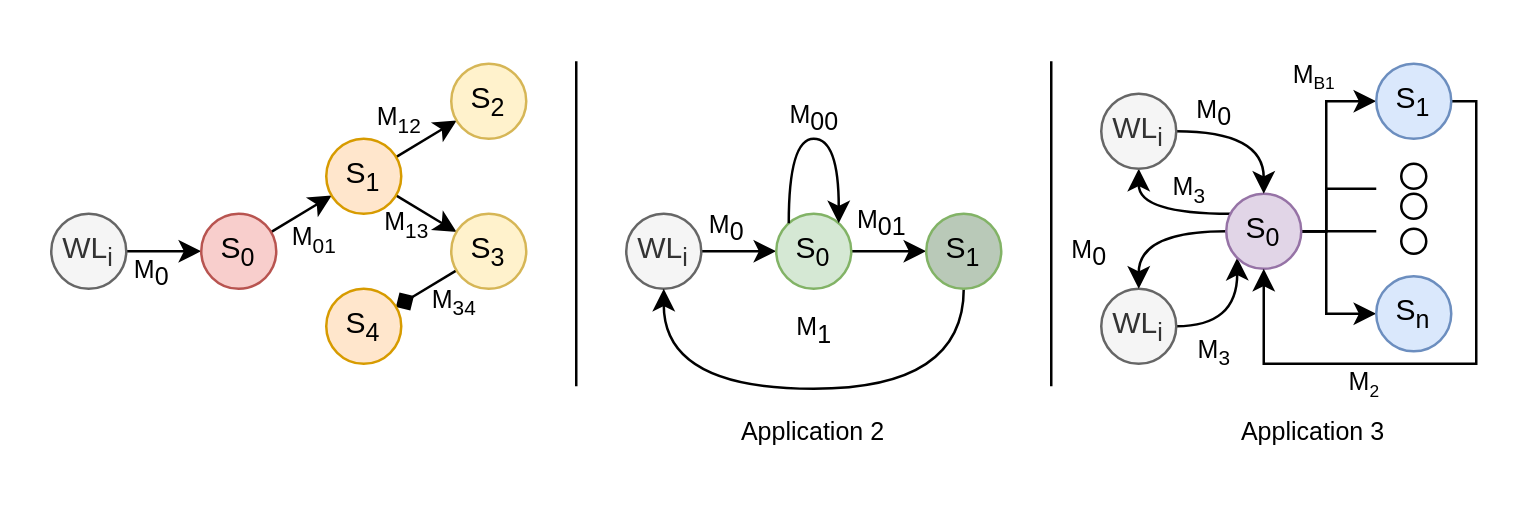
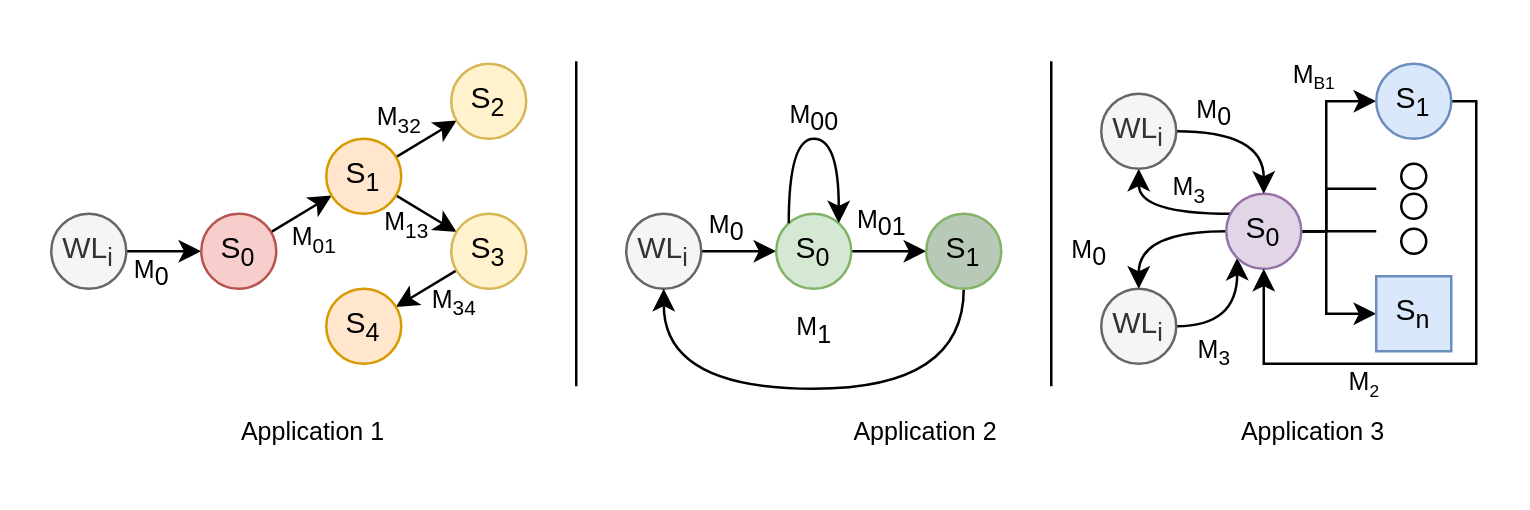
node "M12": label "M12" -> "M32"
edge "S3" -> "S4": arrowhead diamond -> classic
node "Sn": shape ellipse -> rectangle
node "Application 1": added
node "Application 2": moved (814, 431) -> (926, 431)
